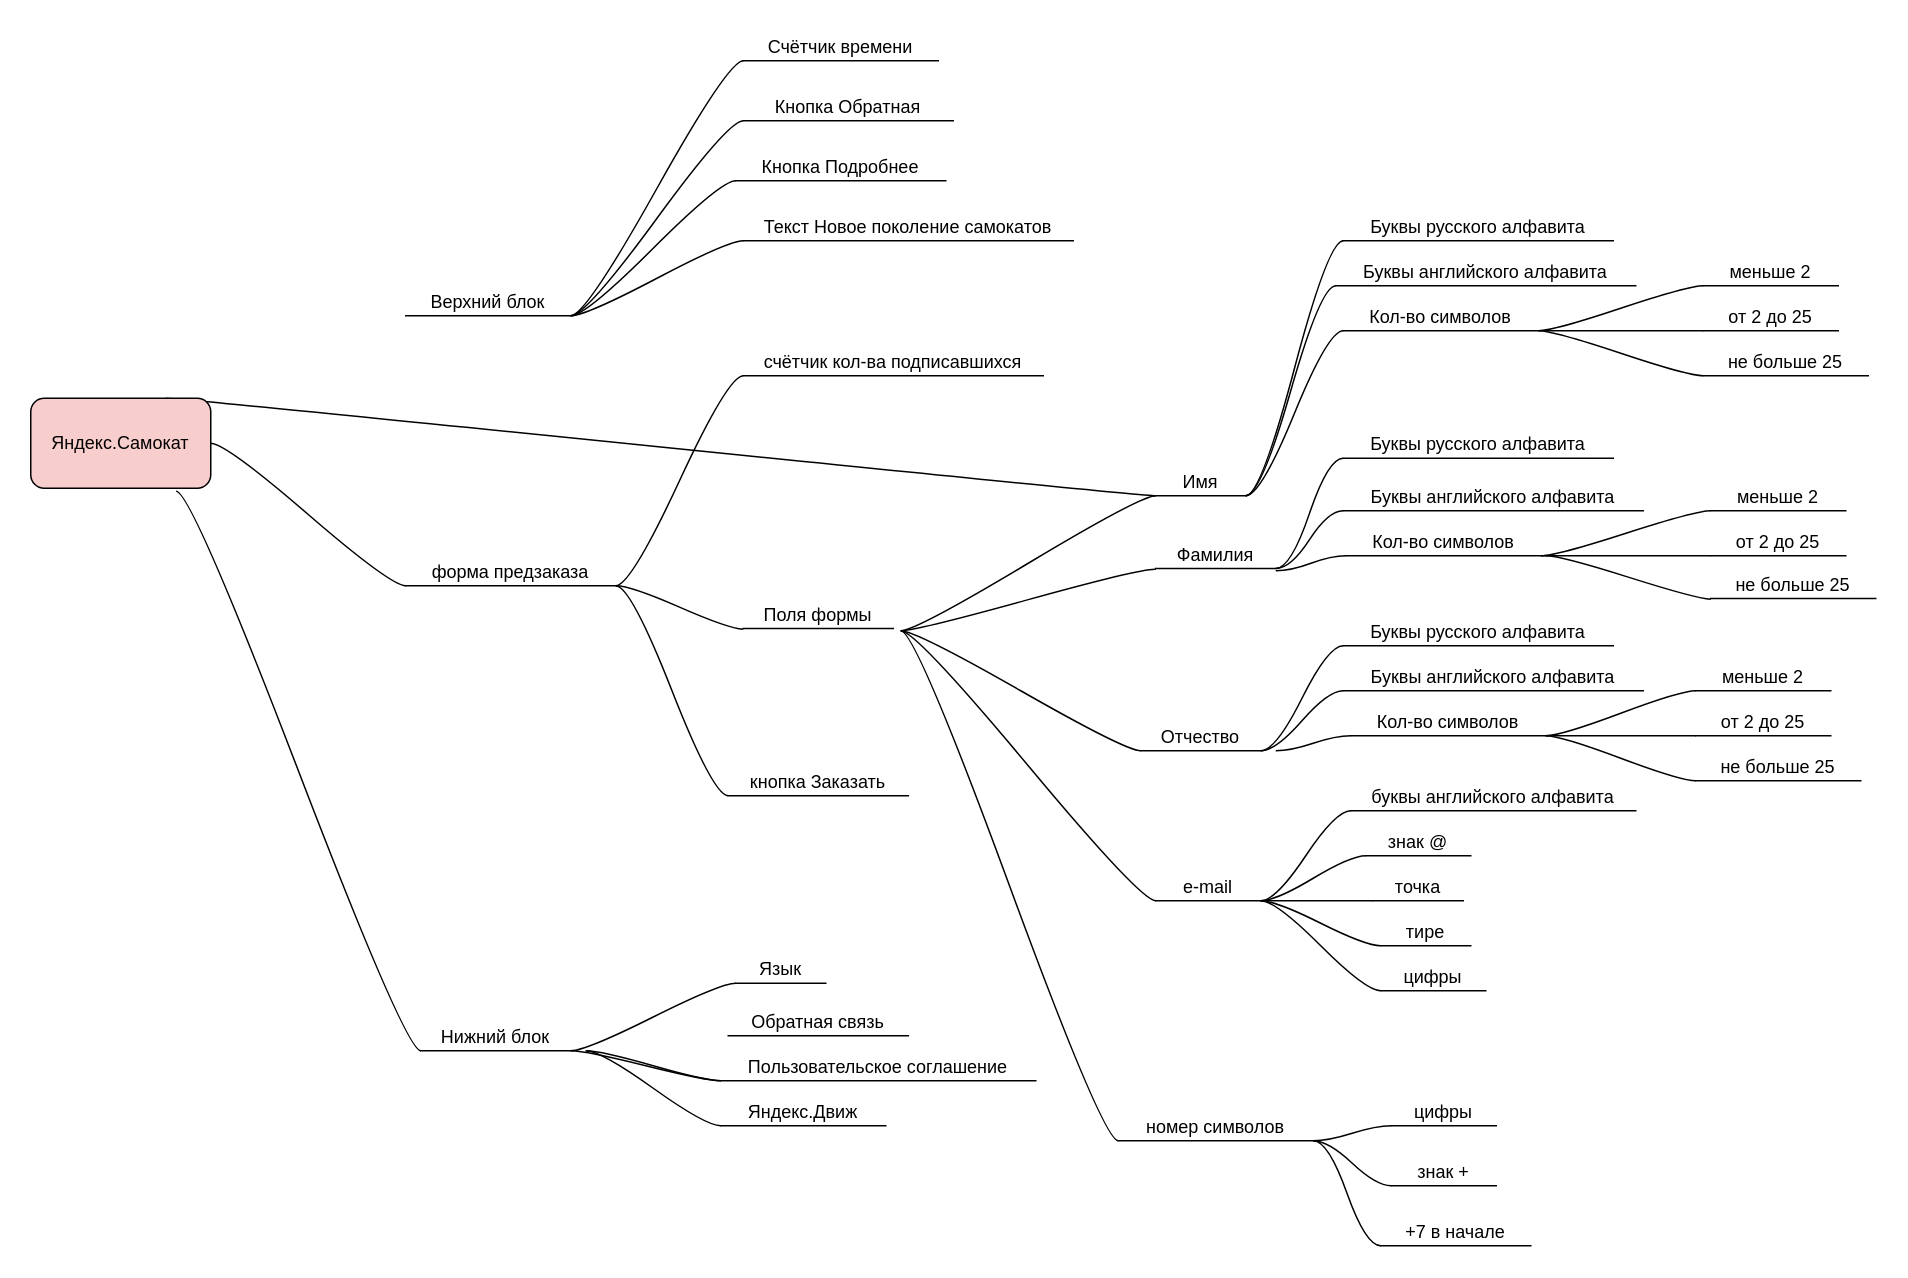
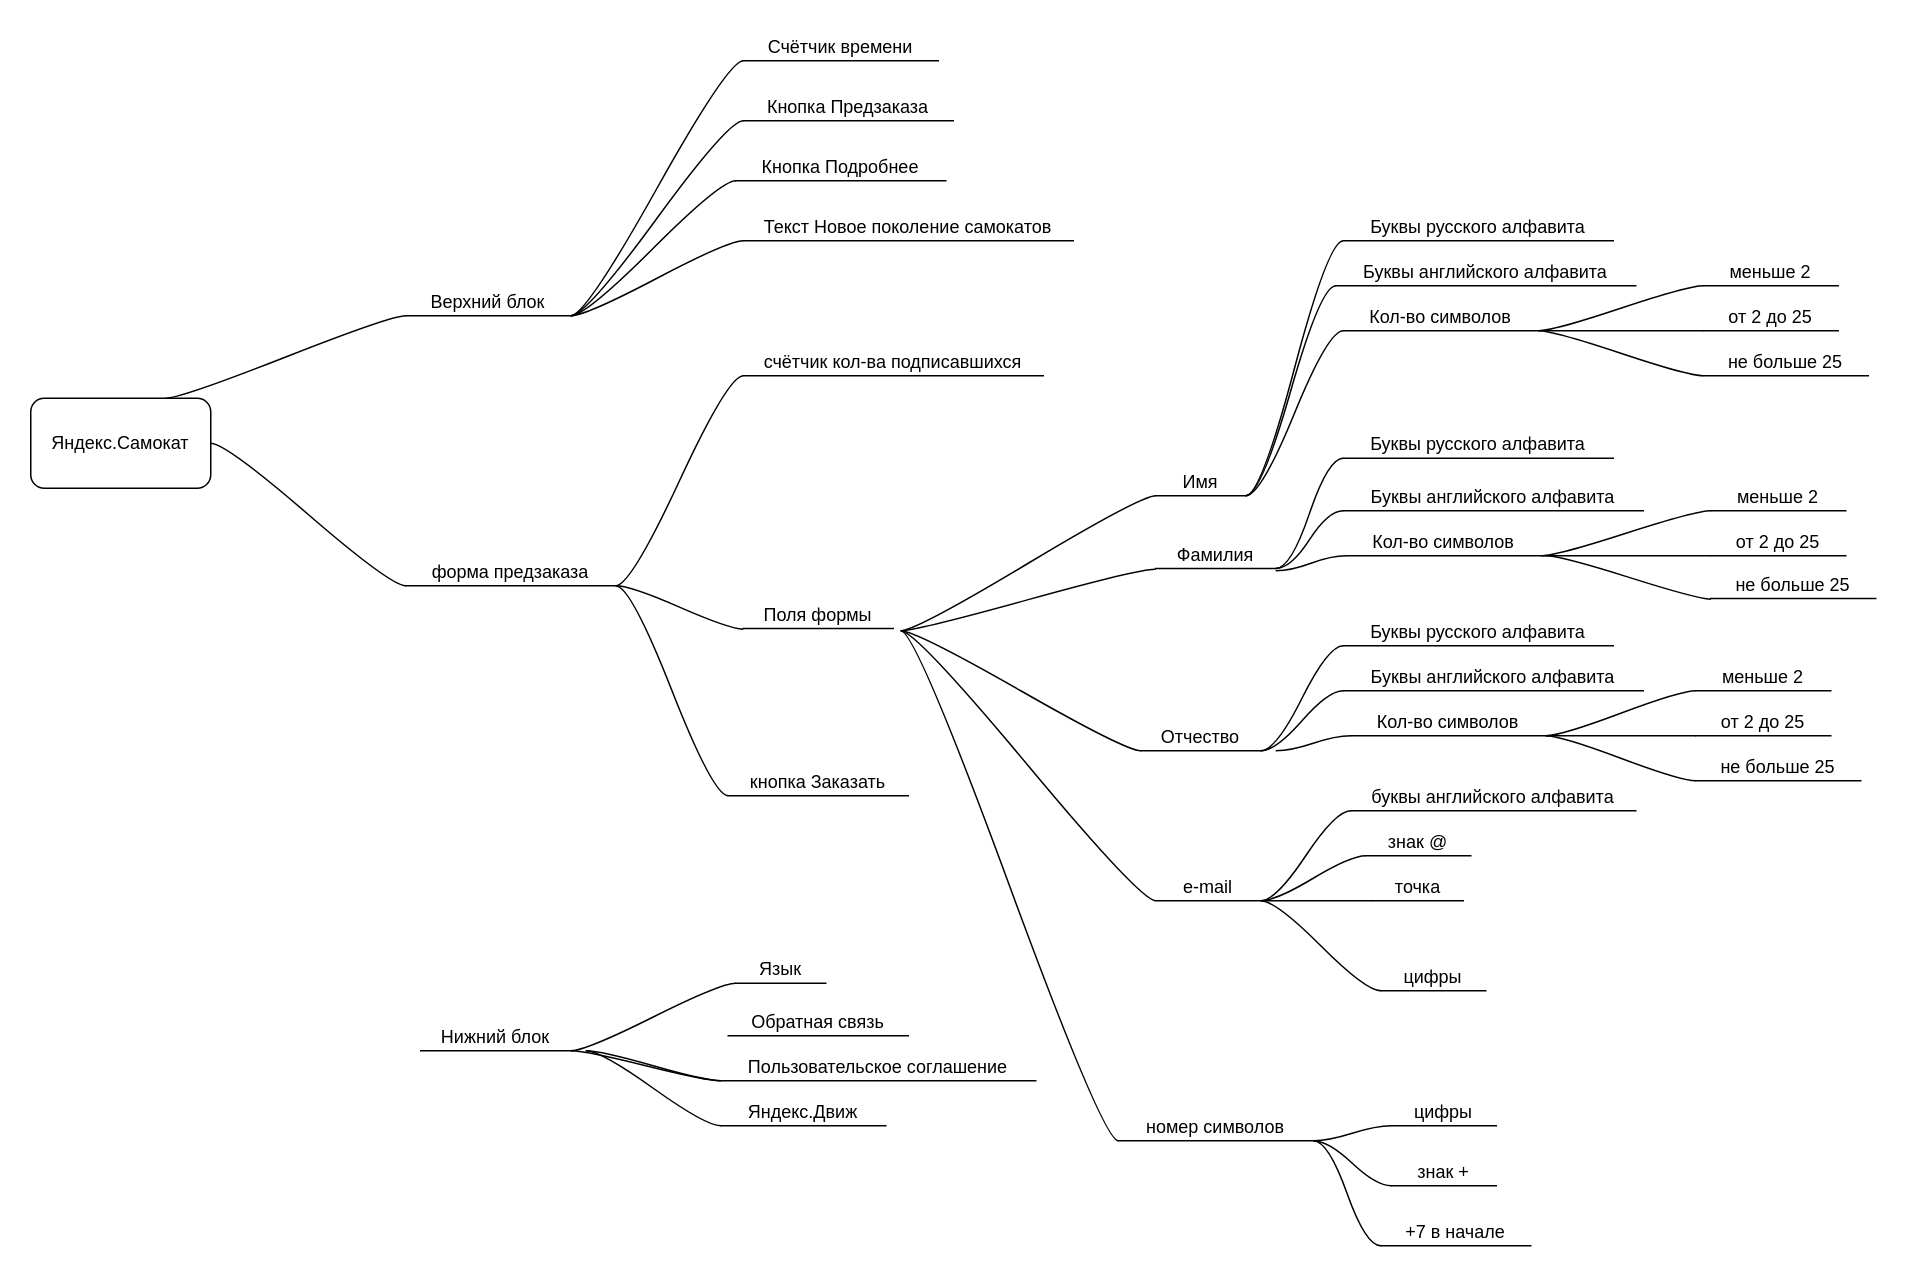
node "Кнопка Обратная": label "Кнопка Обратная" -> "Кнопка Предзаказа"
node "Яндекс.Самокат": fillcolor #f8cecc -> #ffffff
edge "Яндекс.Самокат" -- "Имя": now "Яндекс.Самокат" -- "Верхний блок"
edge "Яндекс.Самокат" -- "Нижний блок": removed
edge "e-mail" -- "тире": removed
node "тире": removed
